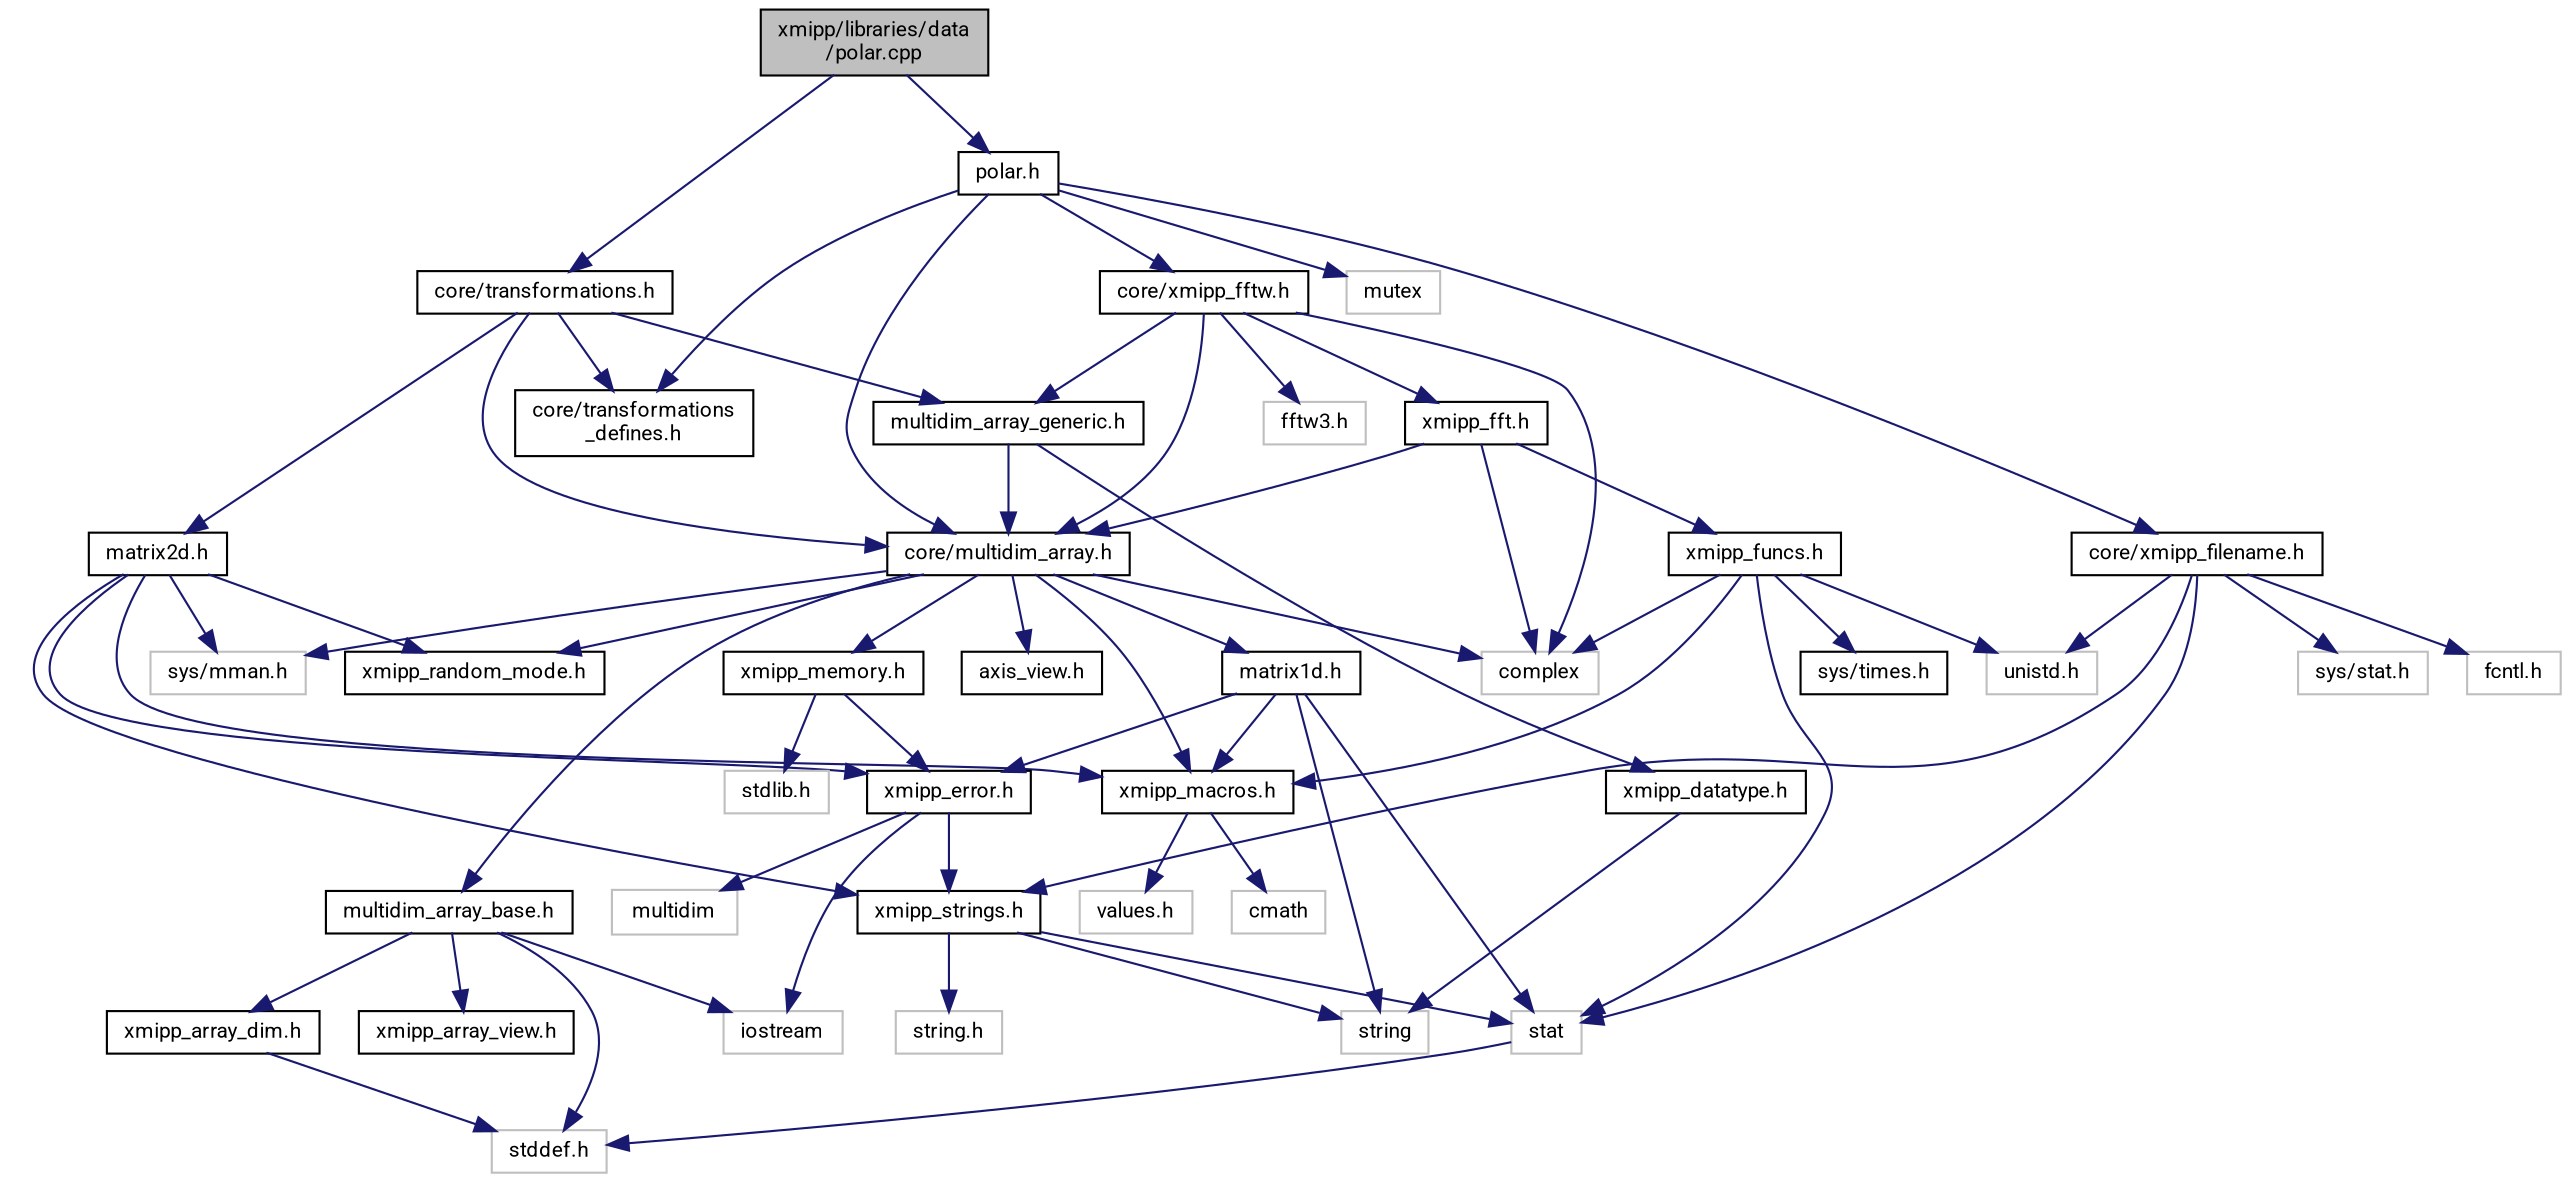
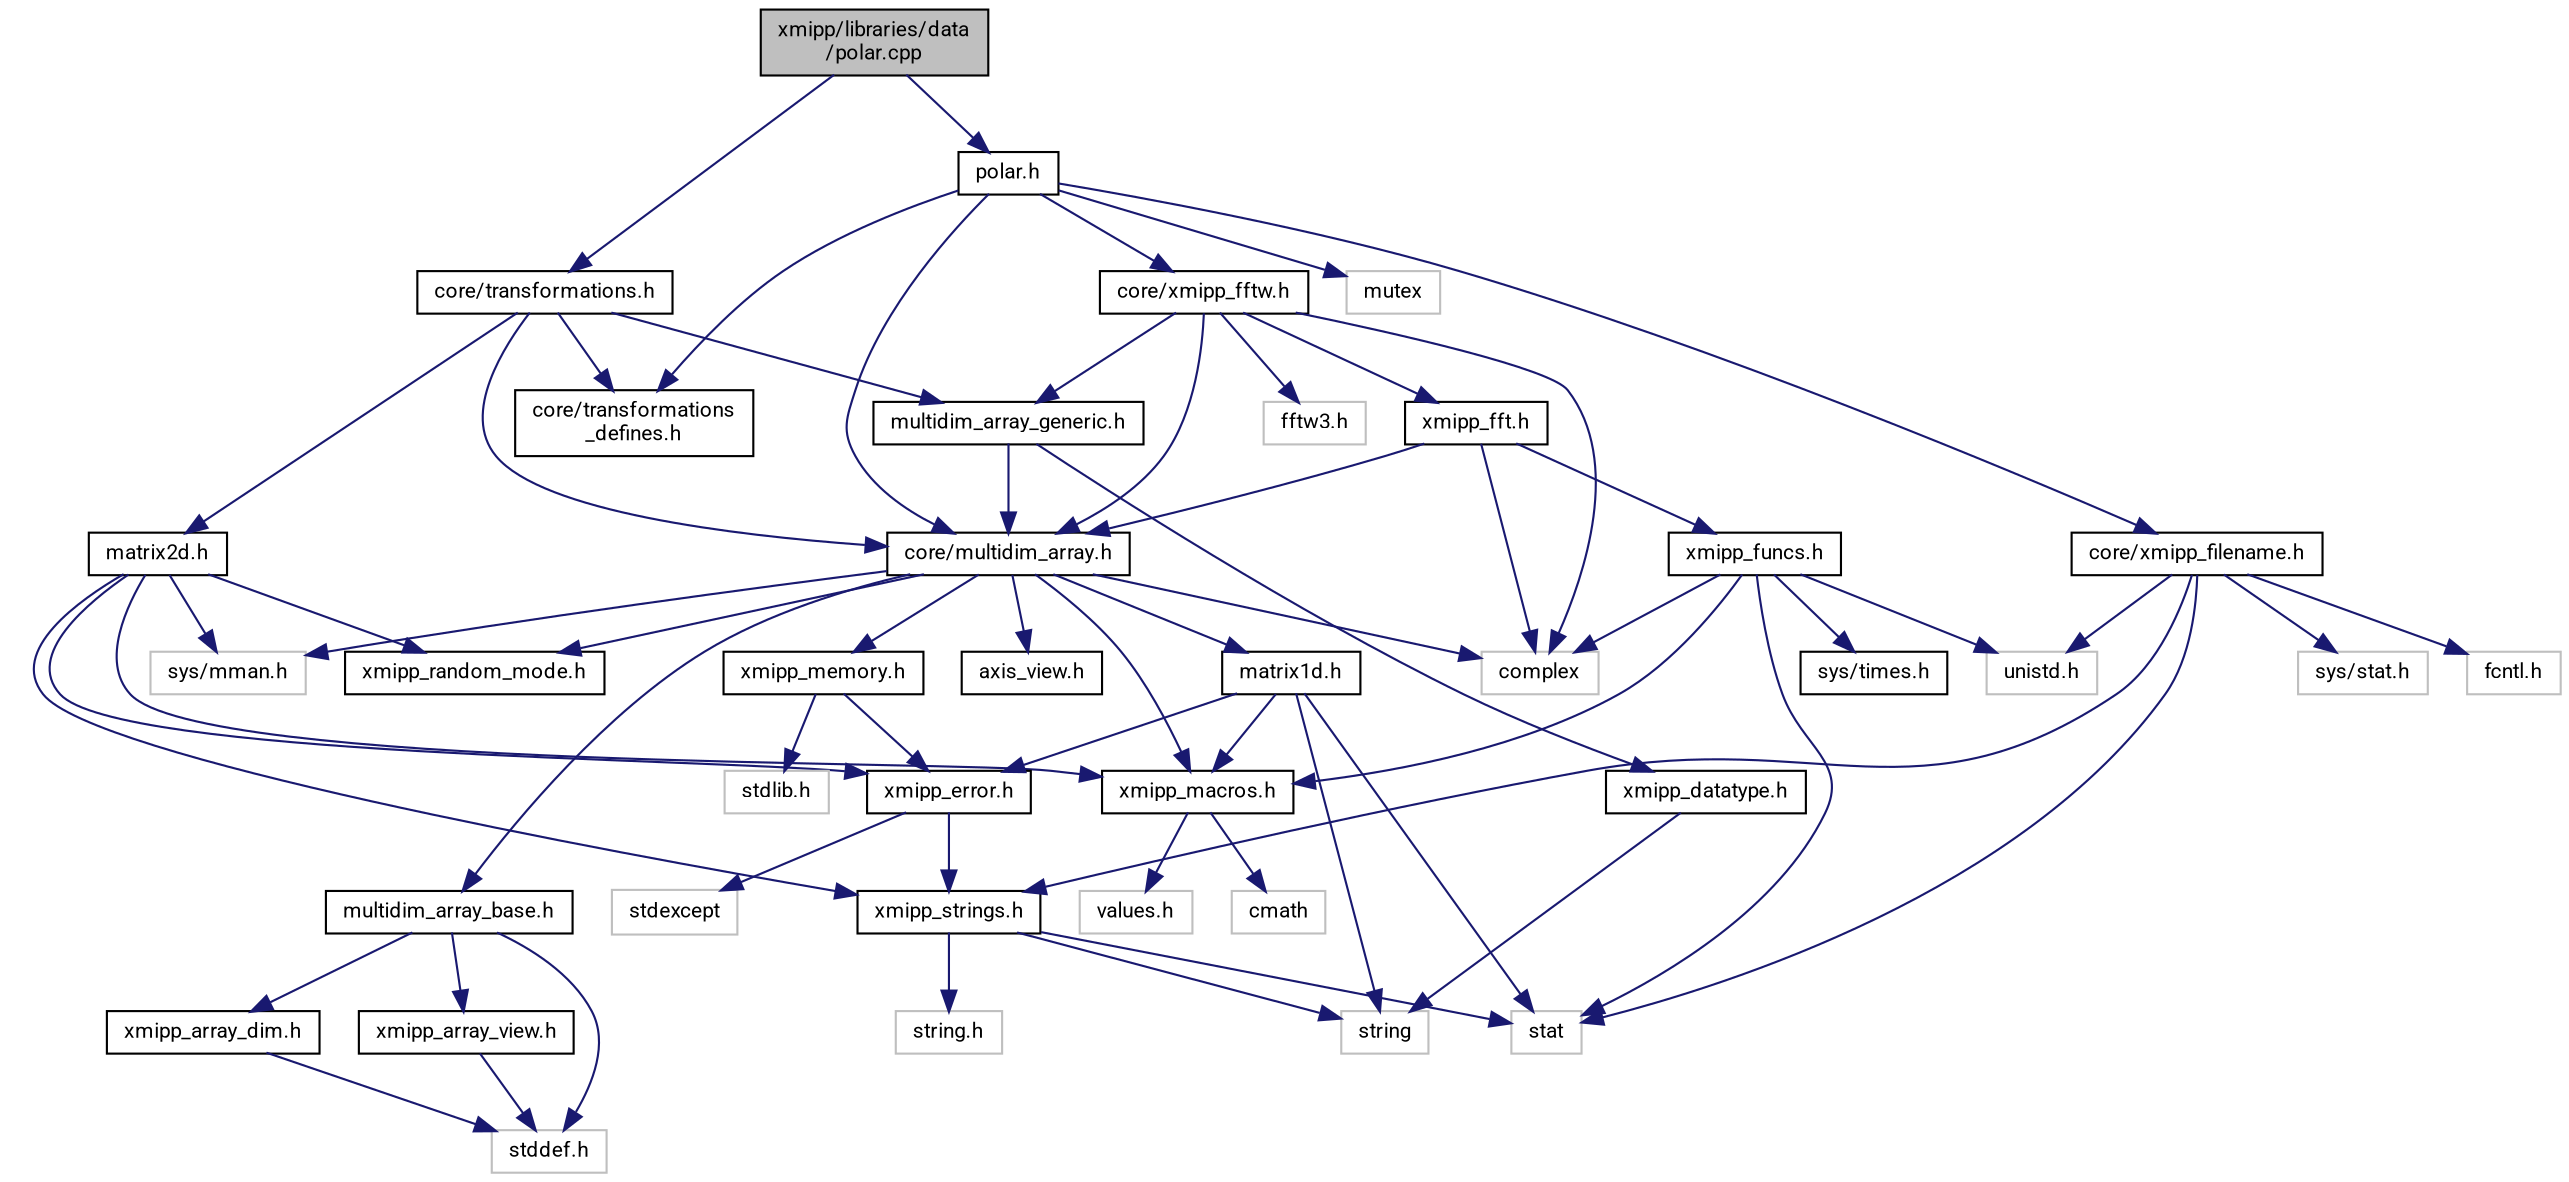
node "multidim": label "multidim" -> "stdexcept"
node "iostream": removed
edge "stat" -> "stddef.h": now "xmipp_array_view.h" -> "stddef.h"
